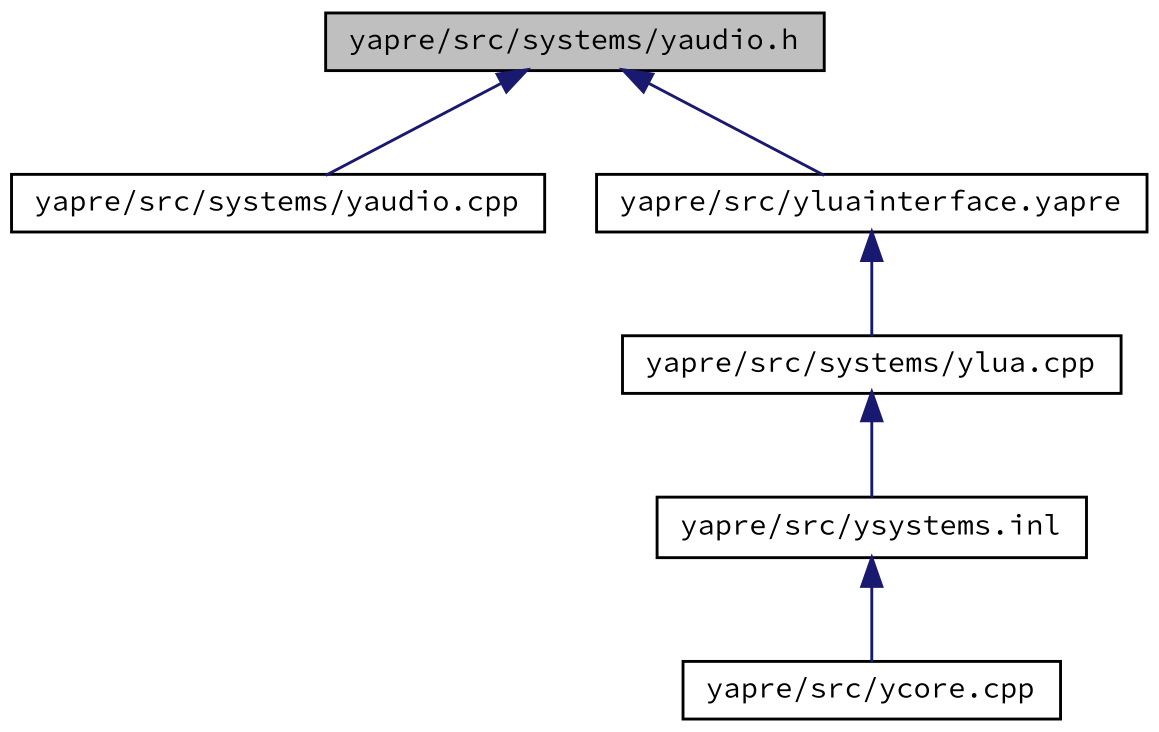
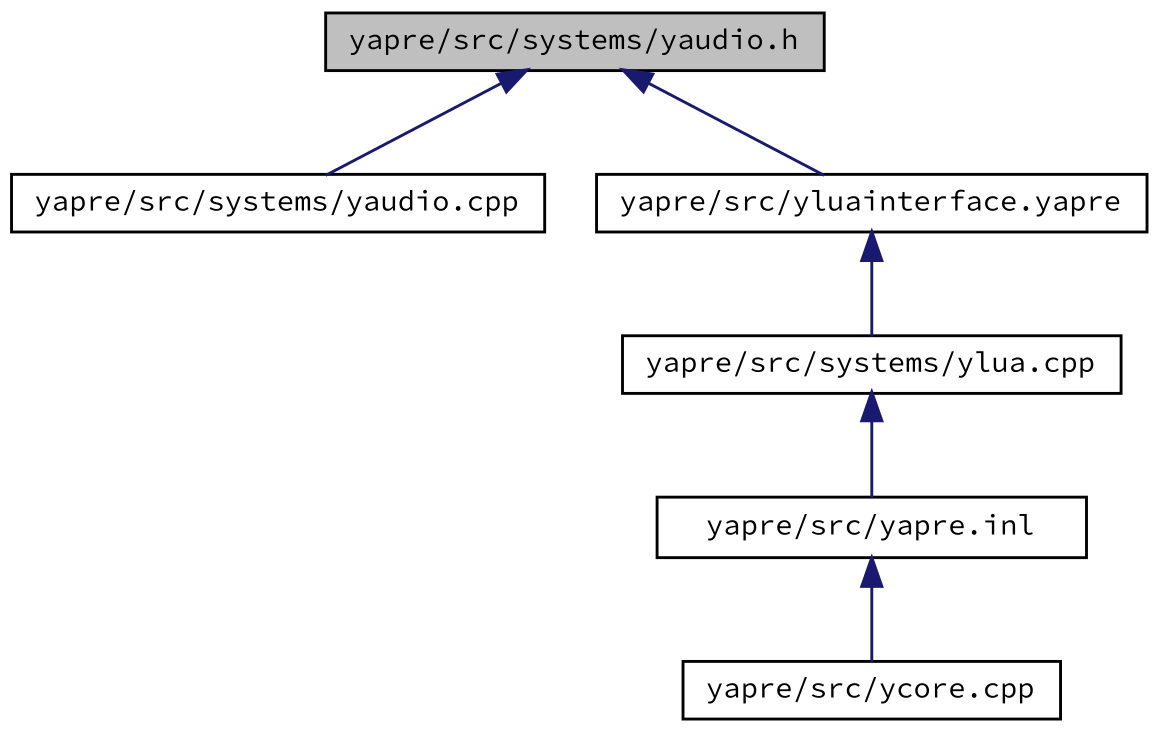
node "yapre/src/ysystems.inl": label "yapre/src/ysystems.inl" -> "yapre/src/yapre.inl"
